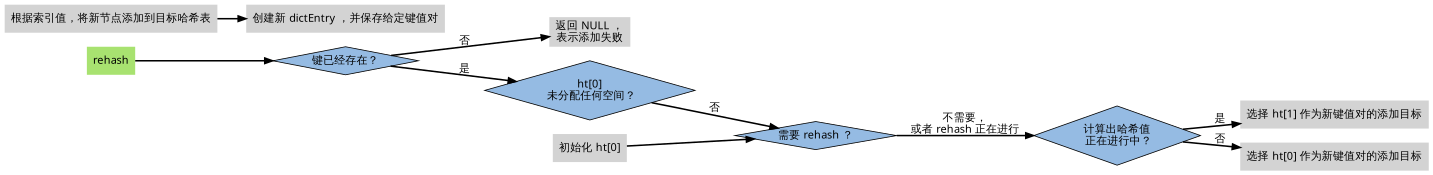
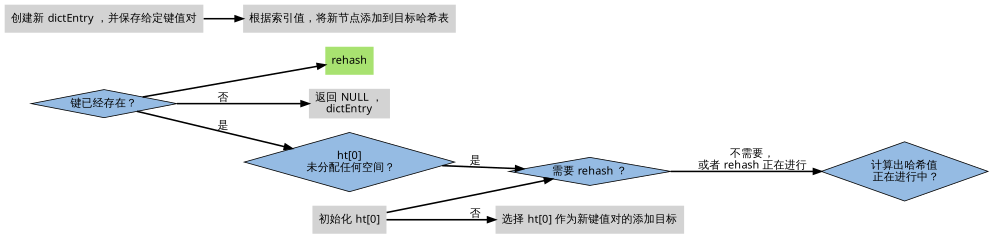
edge "根据索引值，将新节点添加到目标哈希表" -> "创建新 dictEntry ，并保存给定键值对": reversed
node "返回 NULL ， 表示添加失败": label "返回 NULL ， 表示添加失败" -> "返回 NULL ， dictEntry"
edge "rehash" -> "键已经存在？": reversed
edge "ht[0] 未分配任何空间？" -> "需要 rehash ？": label "否" -> "是"
node "选择 ht[1] 作为新键值对的添加目标": removed
edge "计算出哈希值 正在进行中？" -> "选择 ht[0] 作为新键值对的添加目标": now "初始化 ht[0]" -> "选择 ht[0] 作为新键值对的添加目标"
